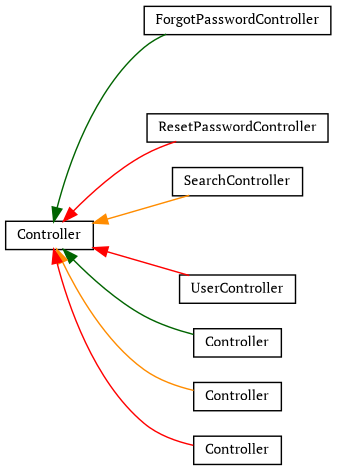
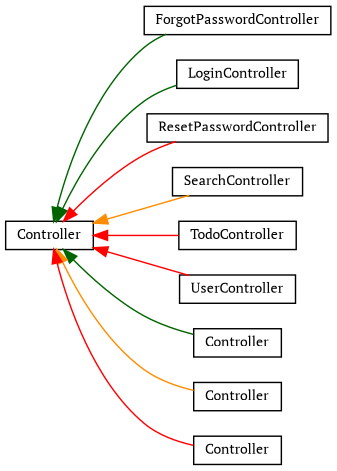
node "LoginController": added
node "TodoController": added
